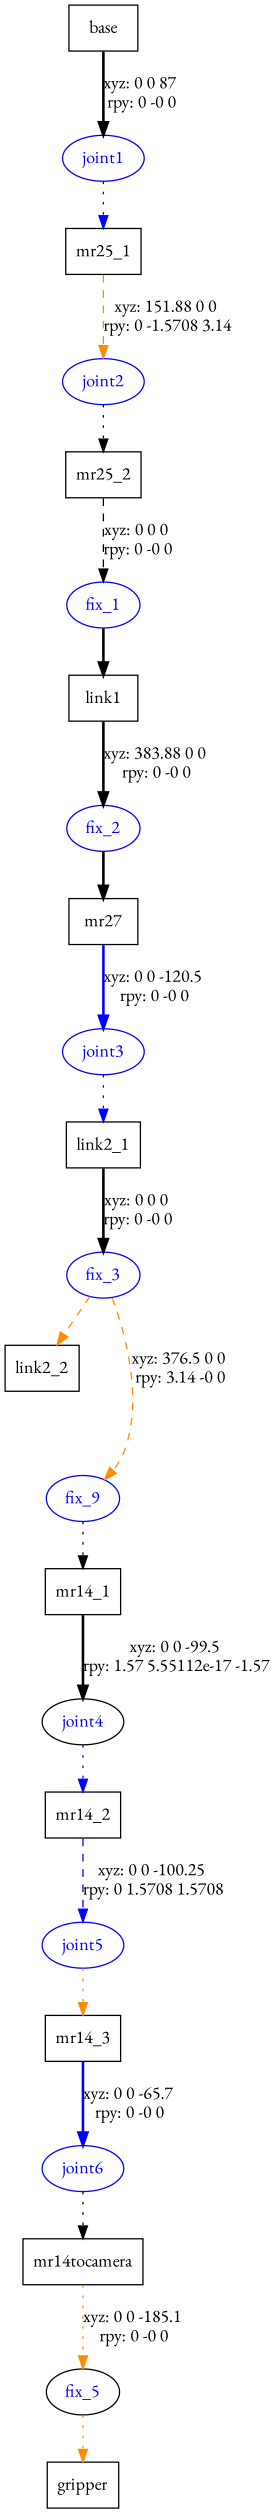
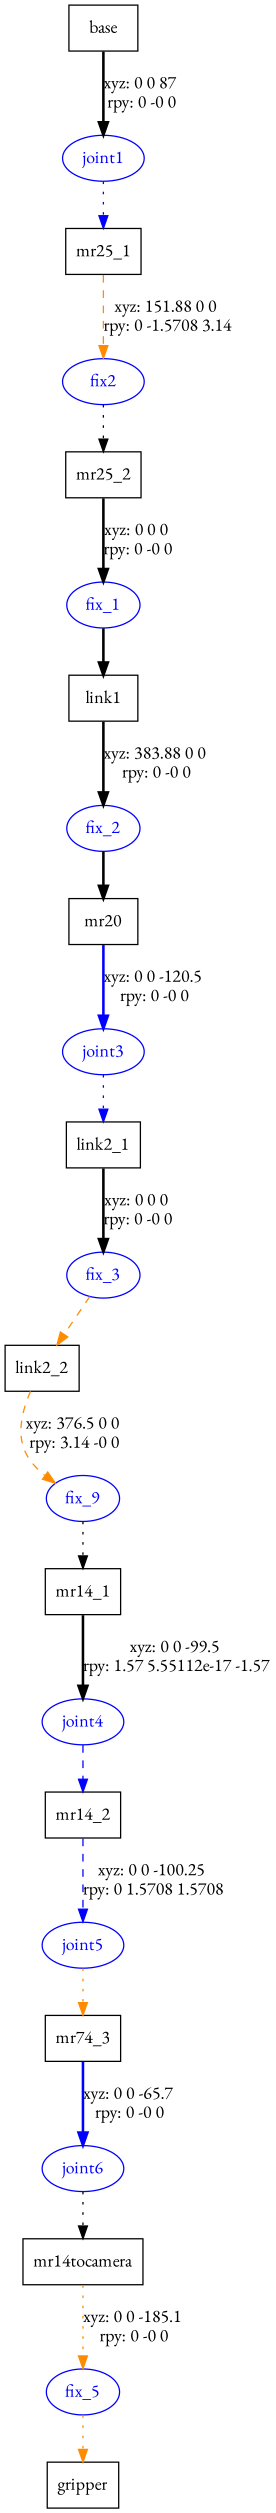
node "joint2": label "joint2" -> "fix2"
edge "mr25_2" -> "fix_1": style dashed -> bold
node "mr27": label "mr27" -> "mr20"
edge "fix_3" -> "fix_9": now "link2_2" -> "fix_9"
node "joint4": color black -> blue
edge "joint4" -> "mr14_2": style dotted -> dashed
node "mr14_3": label "mr14_3" -> "mr74_3"
node "fix_5": color black -> blue
